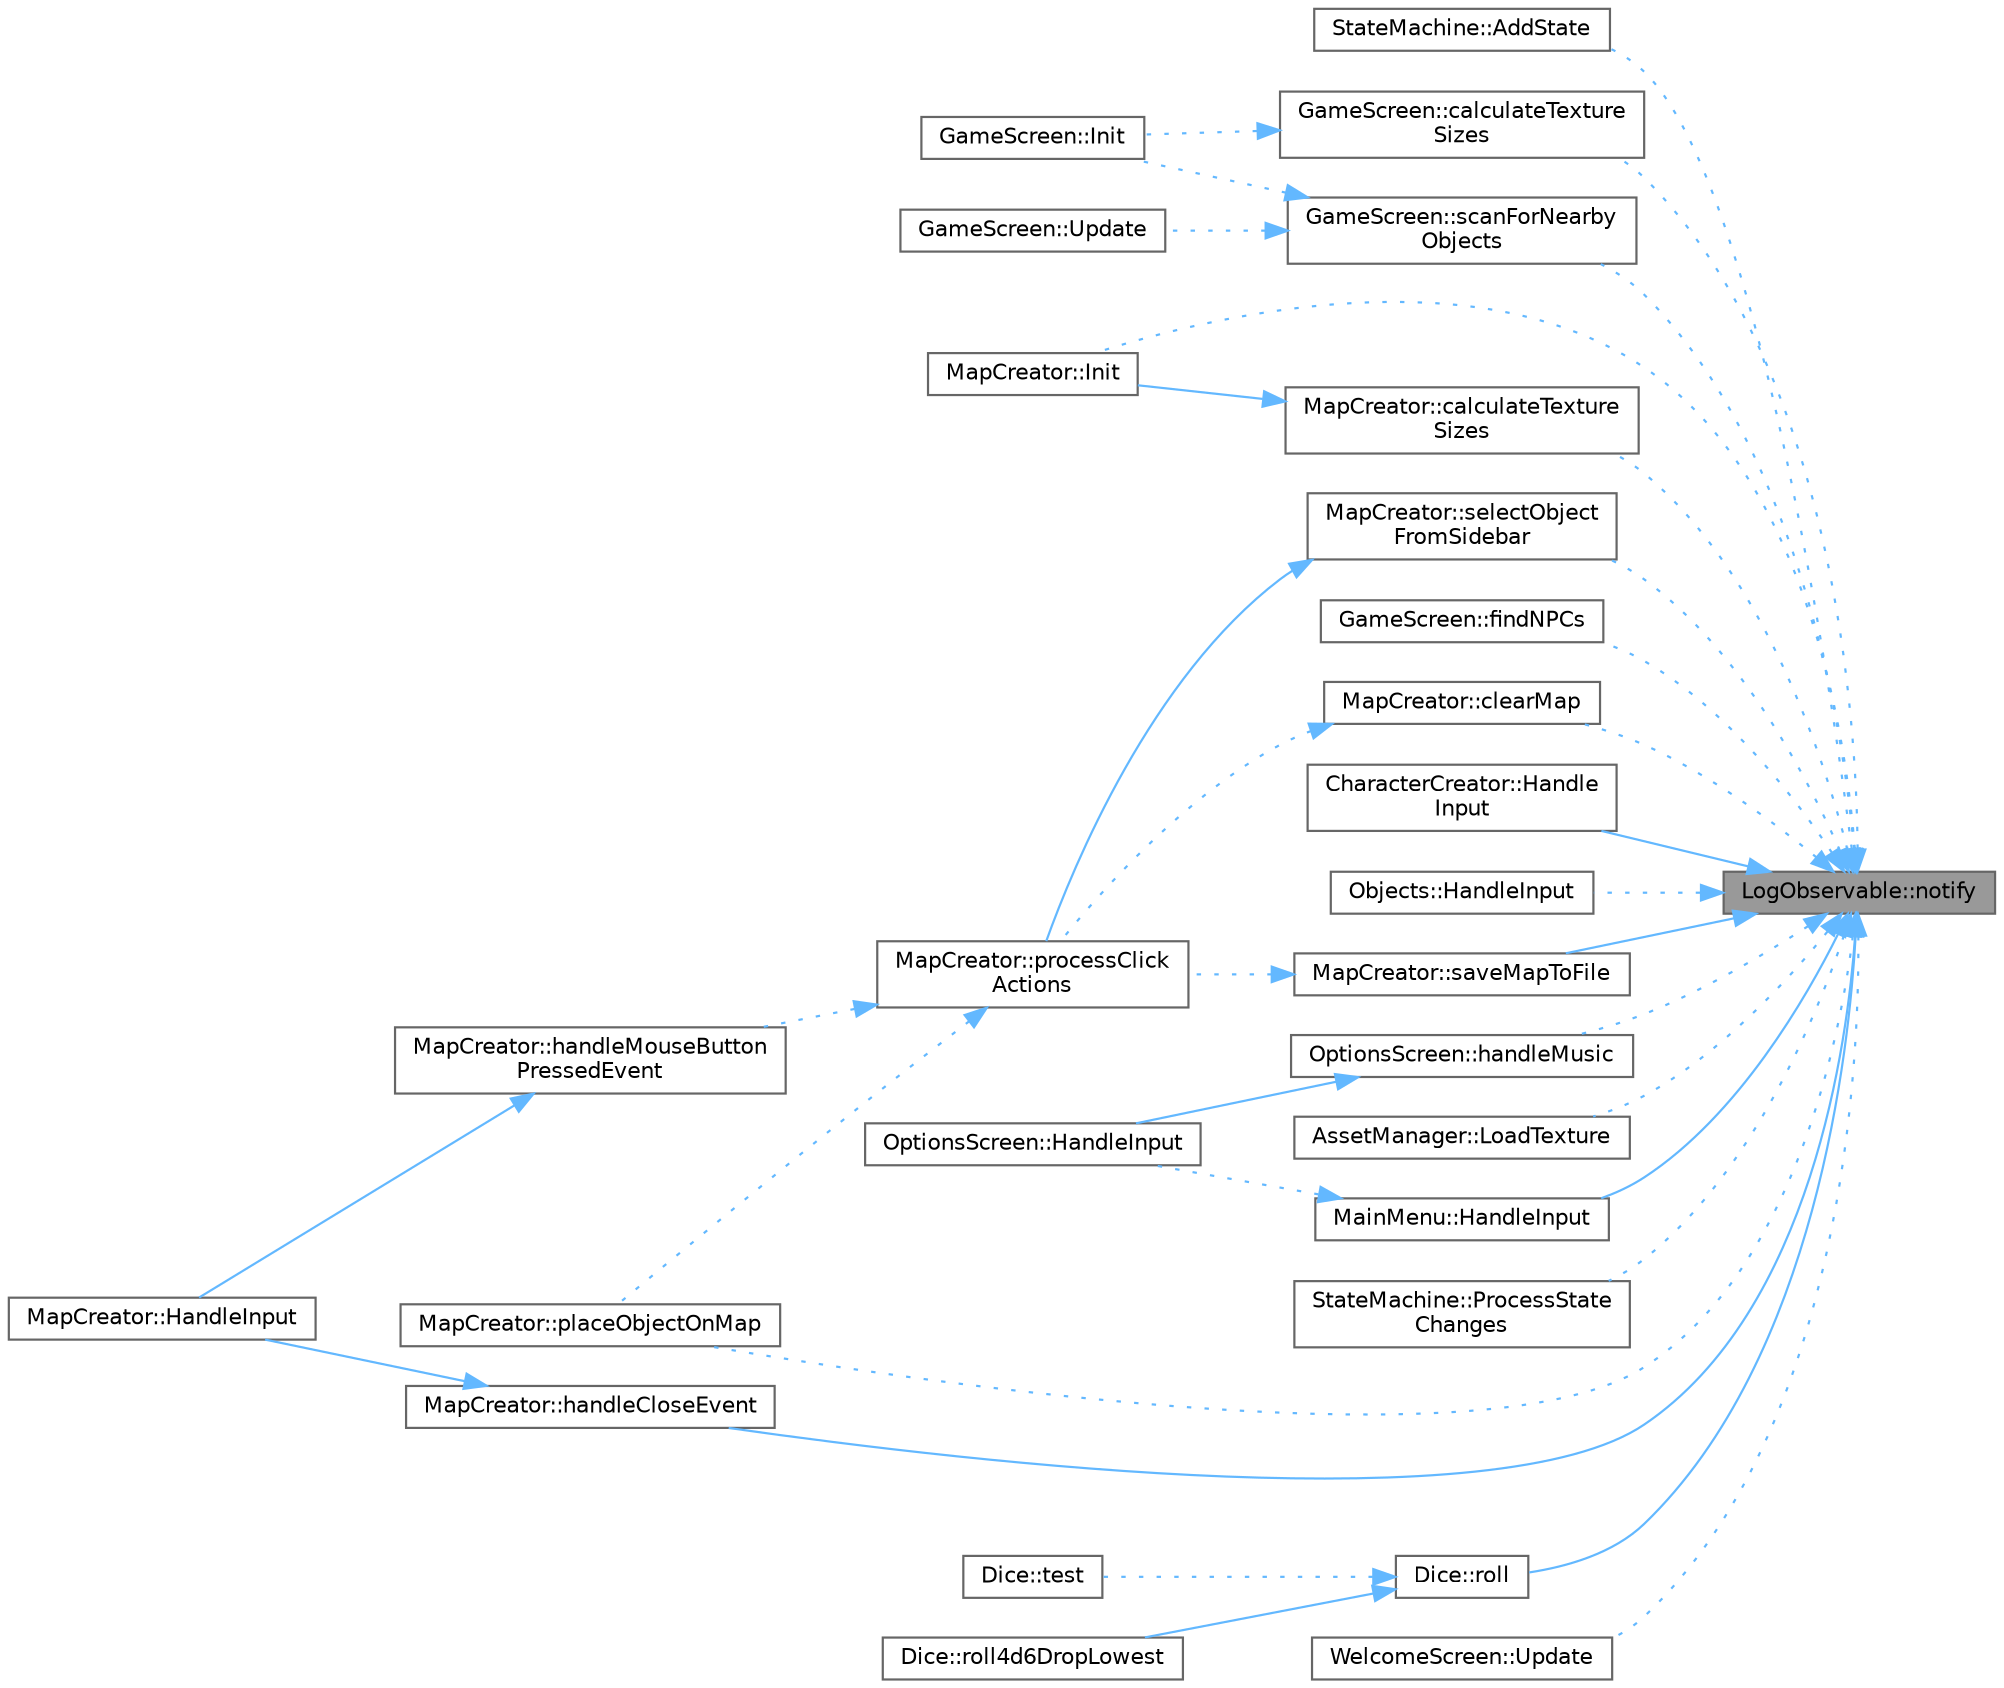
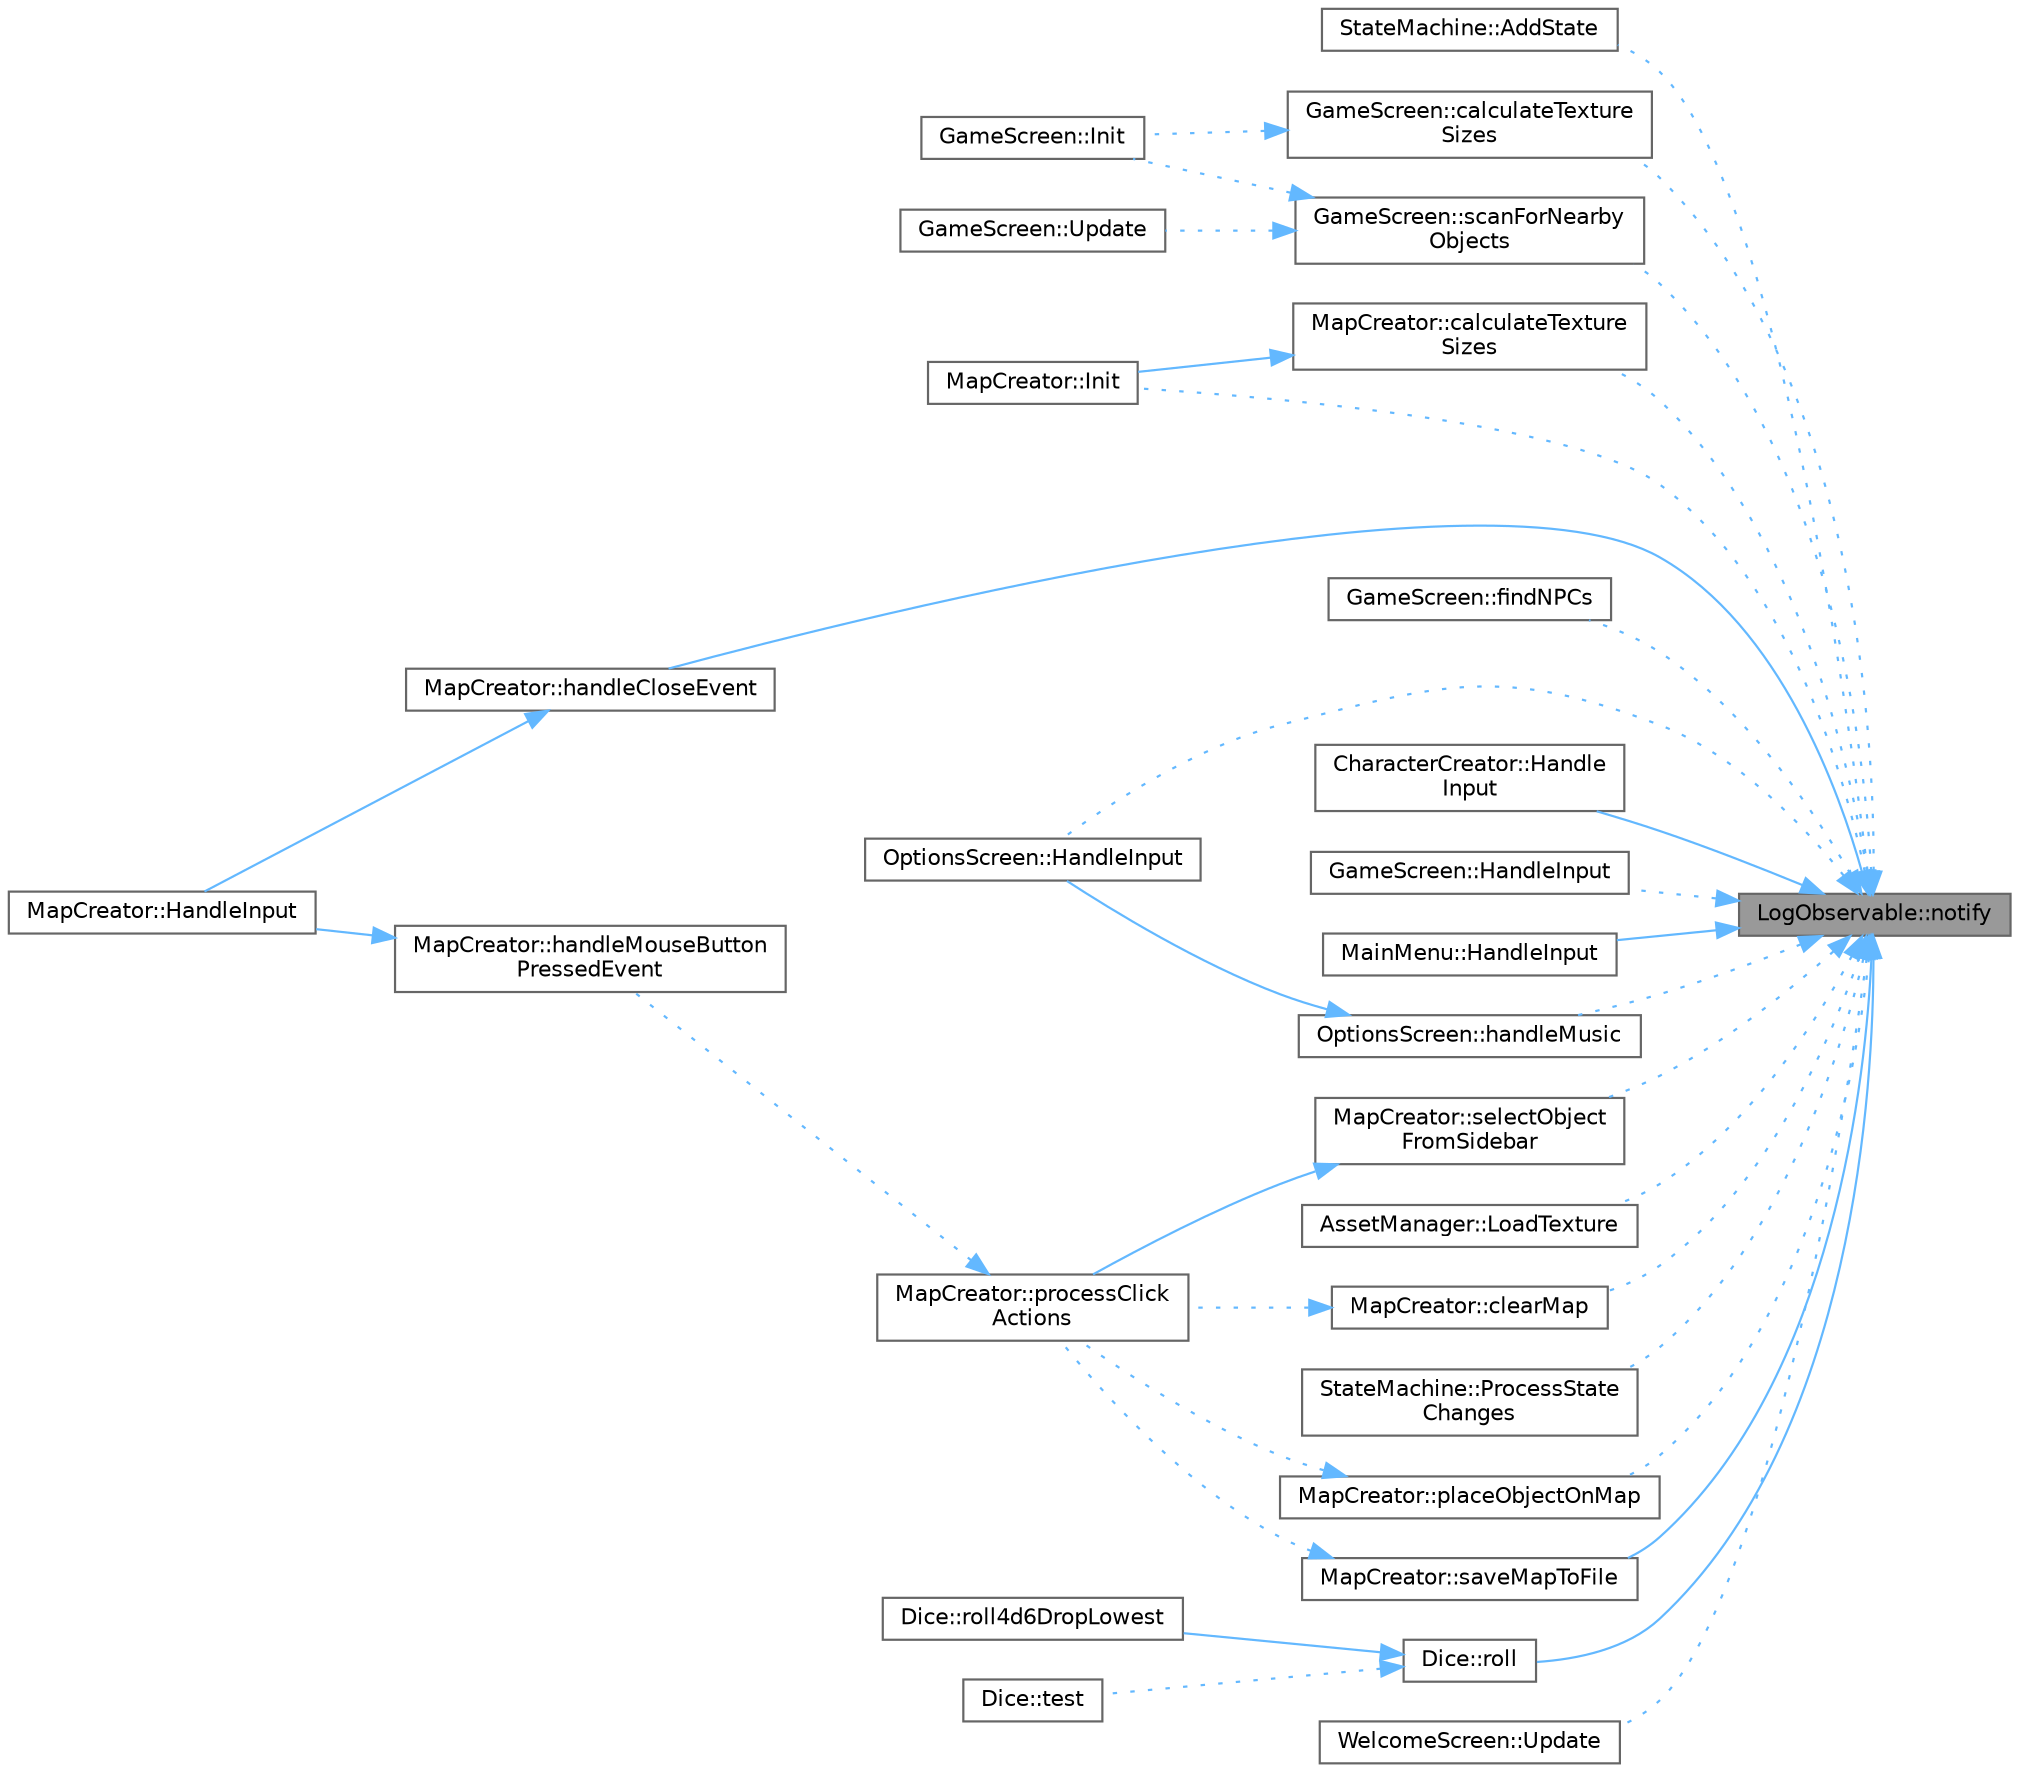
node "Objects::HandleInput": label "Objects::HandleInput" -> "GameScreen::HandleInput"
edge "MapCreator::placeObjectOnMap" -> "MapCreator::processClick Actions": reversed
edge "OptionsScreen::HandleInput" -> "MainMenu::HandleInput": now "OptionsScreen::HandleInput" -> "LogObservable::notify"
